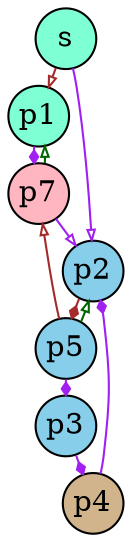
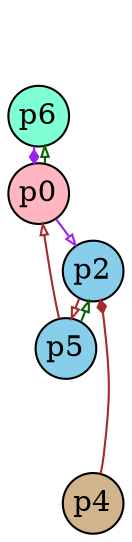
node "s": removed
node "p1": label "p1" -> "p6"
node "p7": label "p7" -> "p0"
edge "p2" -> "p5": arrowhead diamond -> onormal
edge "p4" -> "p2": color purple -> brown
node "p3": removed
